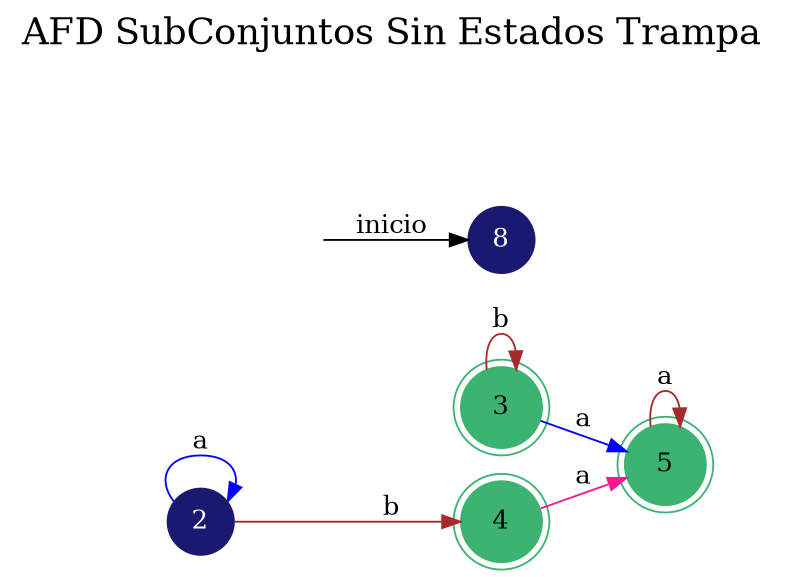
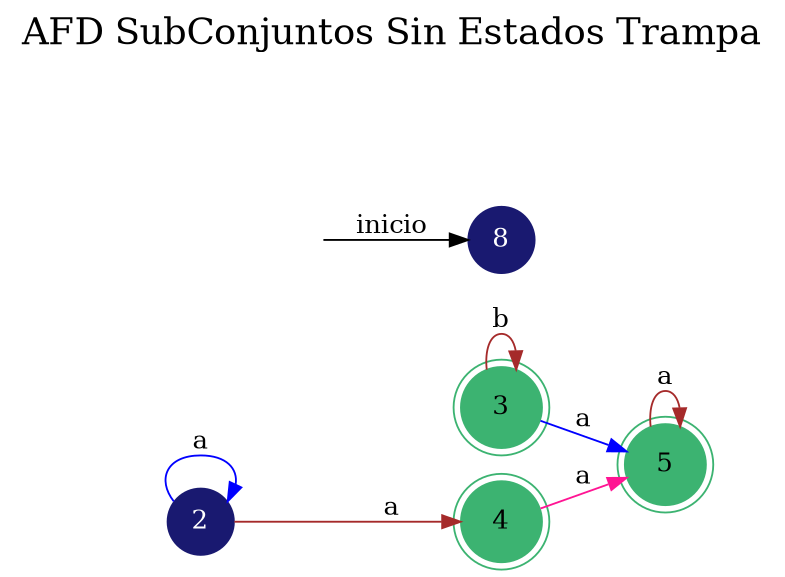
edge "2" -> "4": label "b" -> "a"
